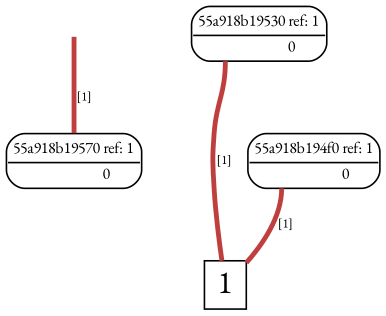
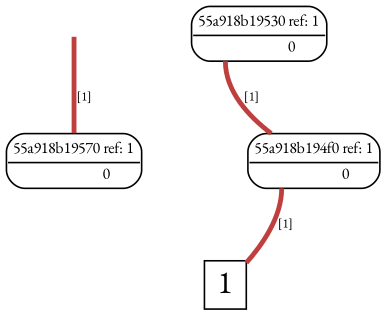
edge "55a918b19530 ref: 1" -- "1": now "55a918b19530 ref: 1" -- "55a918b194f0 ref: 1"
